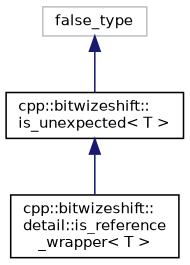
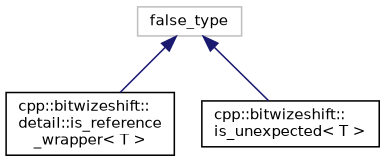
edge "cpp::bitwizeshift:: detail::is_reference _wrapper< T >" -> "cpp::bitwizeshift:: is_unexpected< T >": now "cpp::bitwizeshift:: detail::is_reference _wrapper< T >" -> "false_type"
